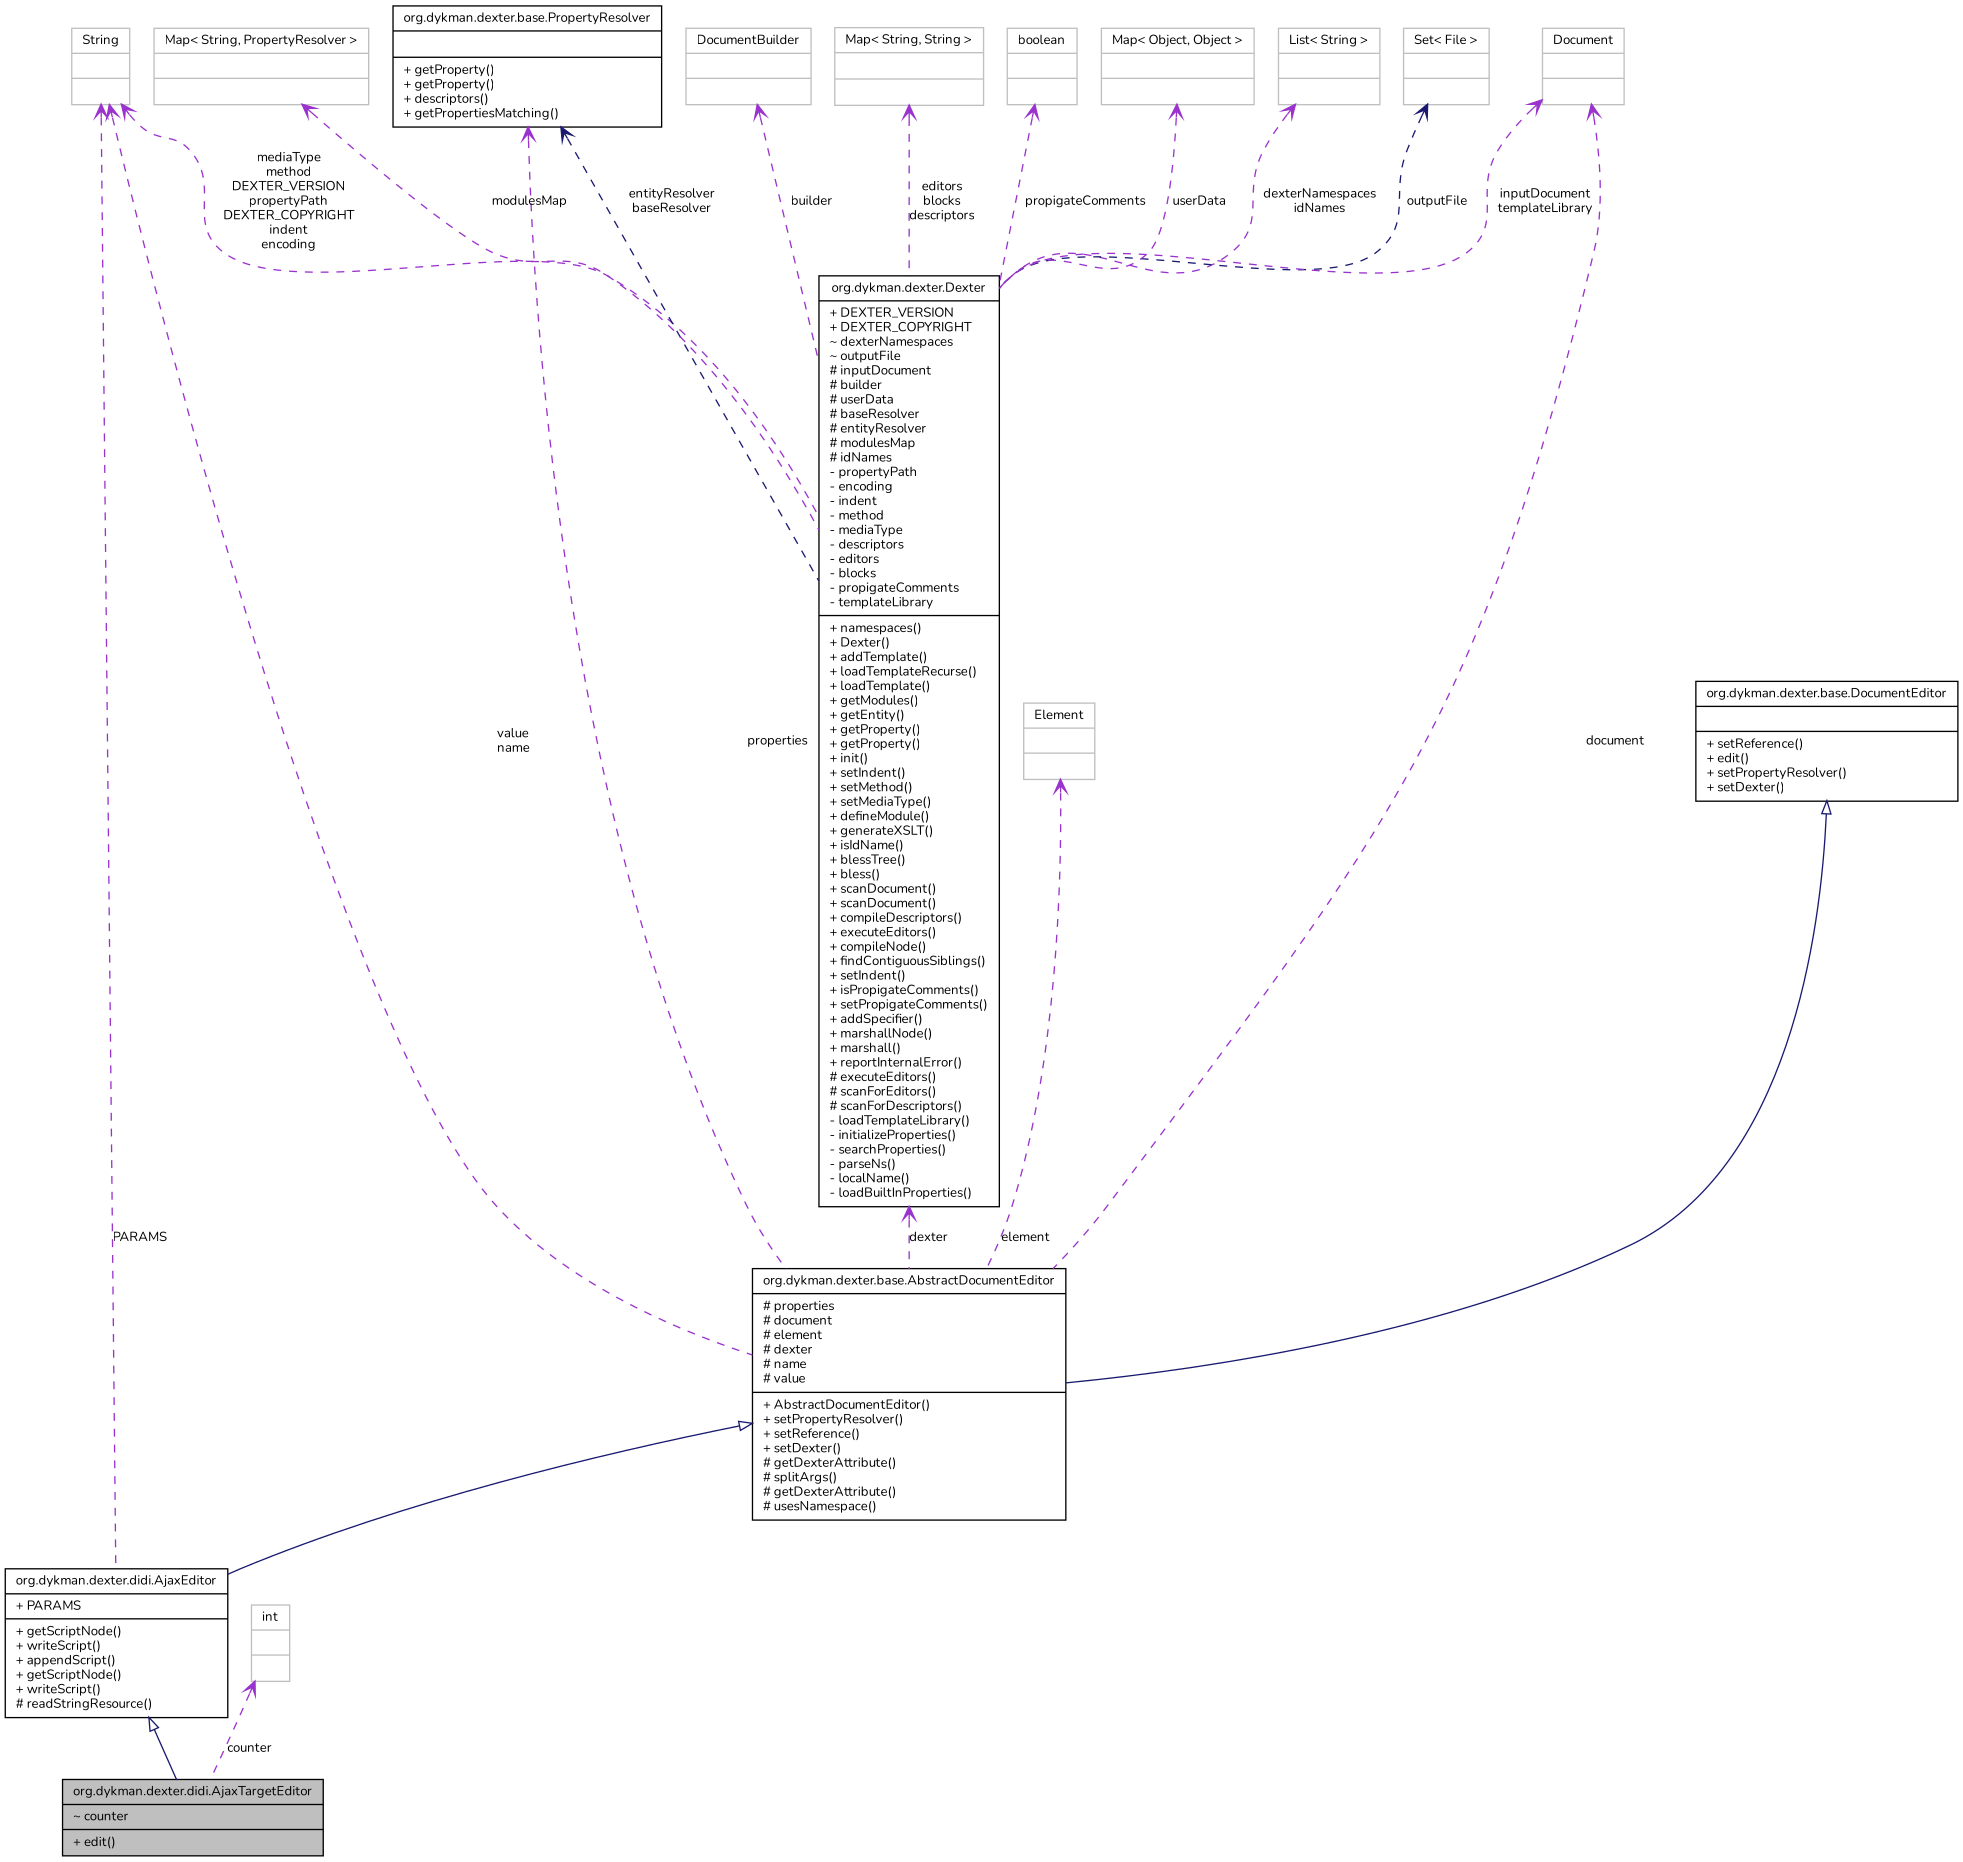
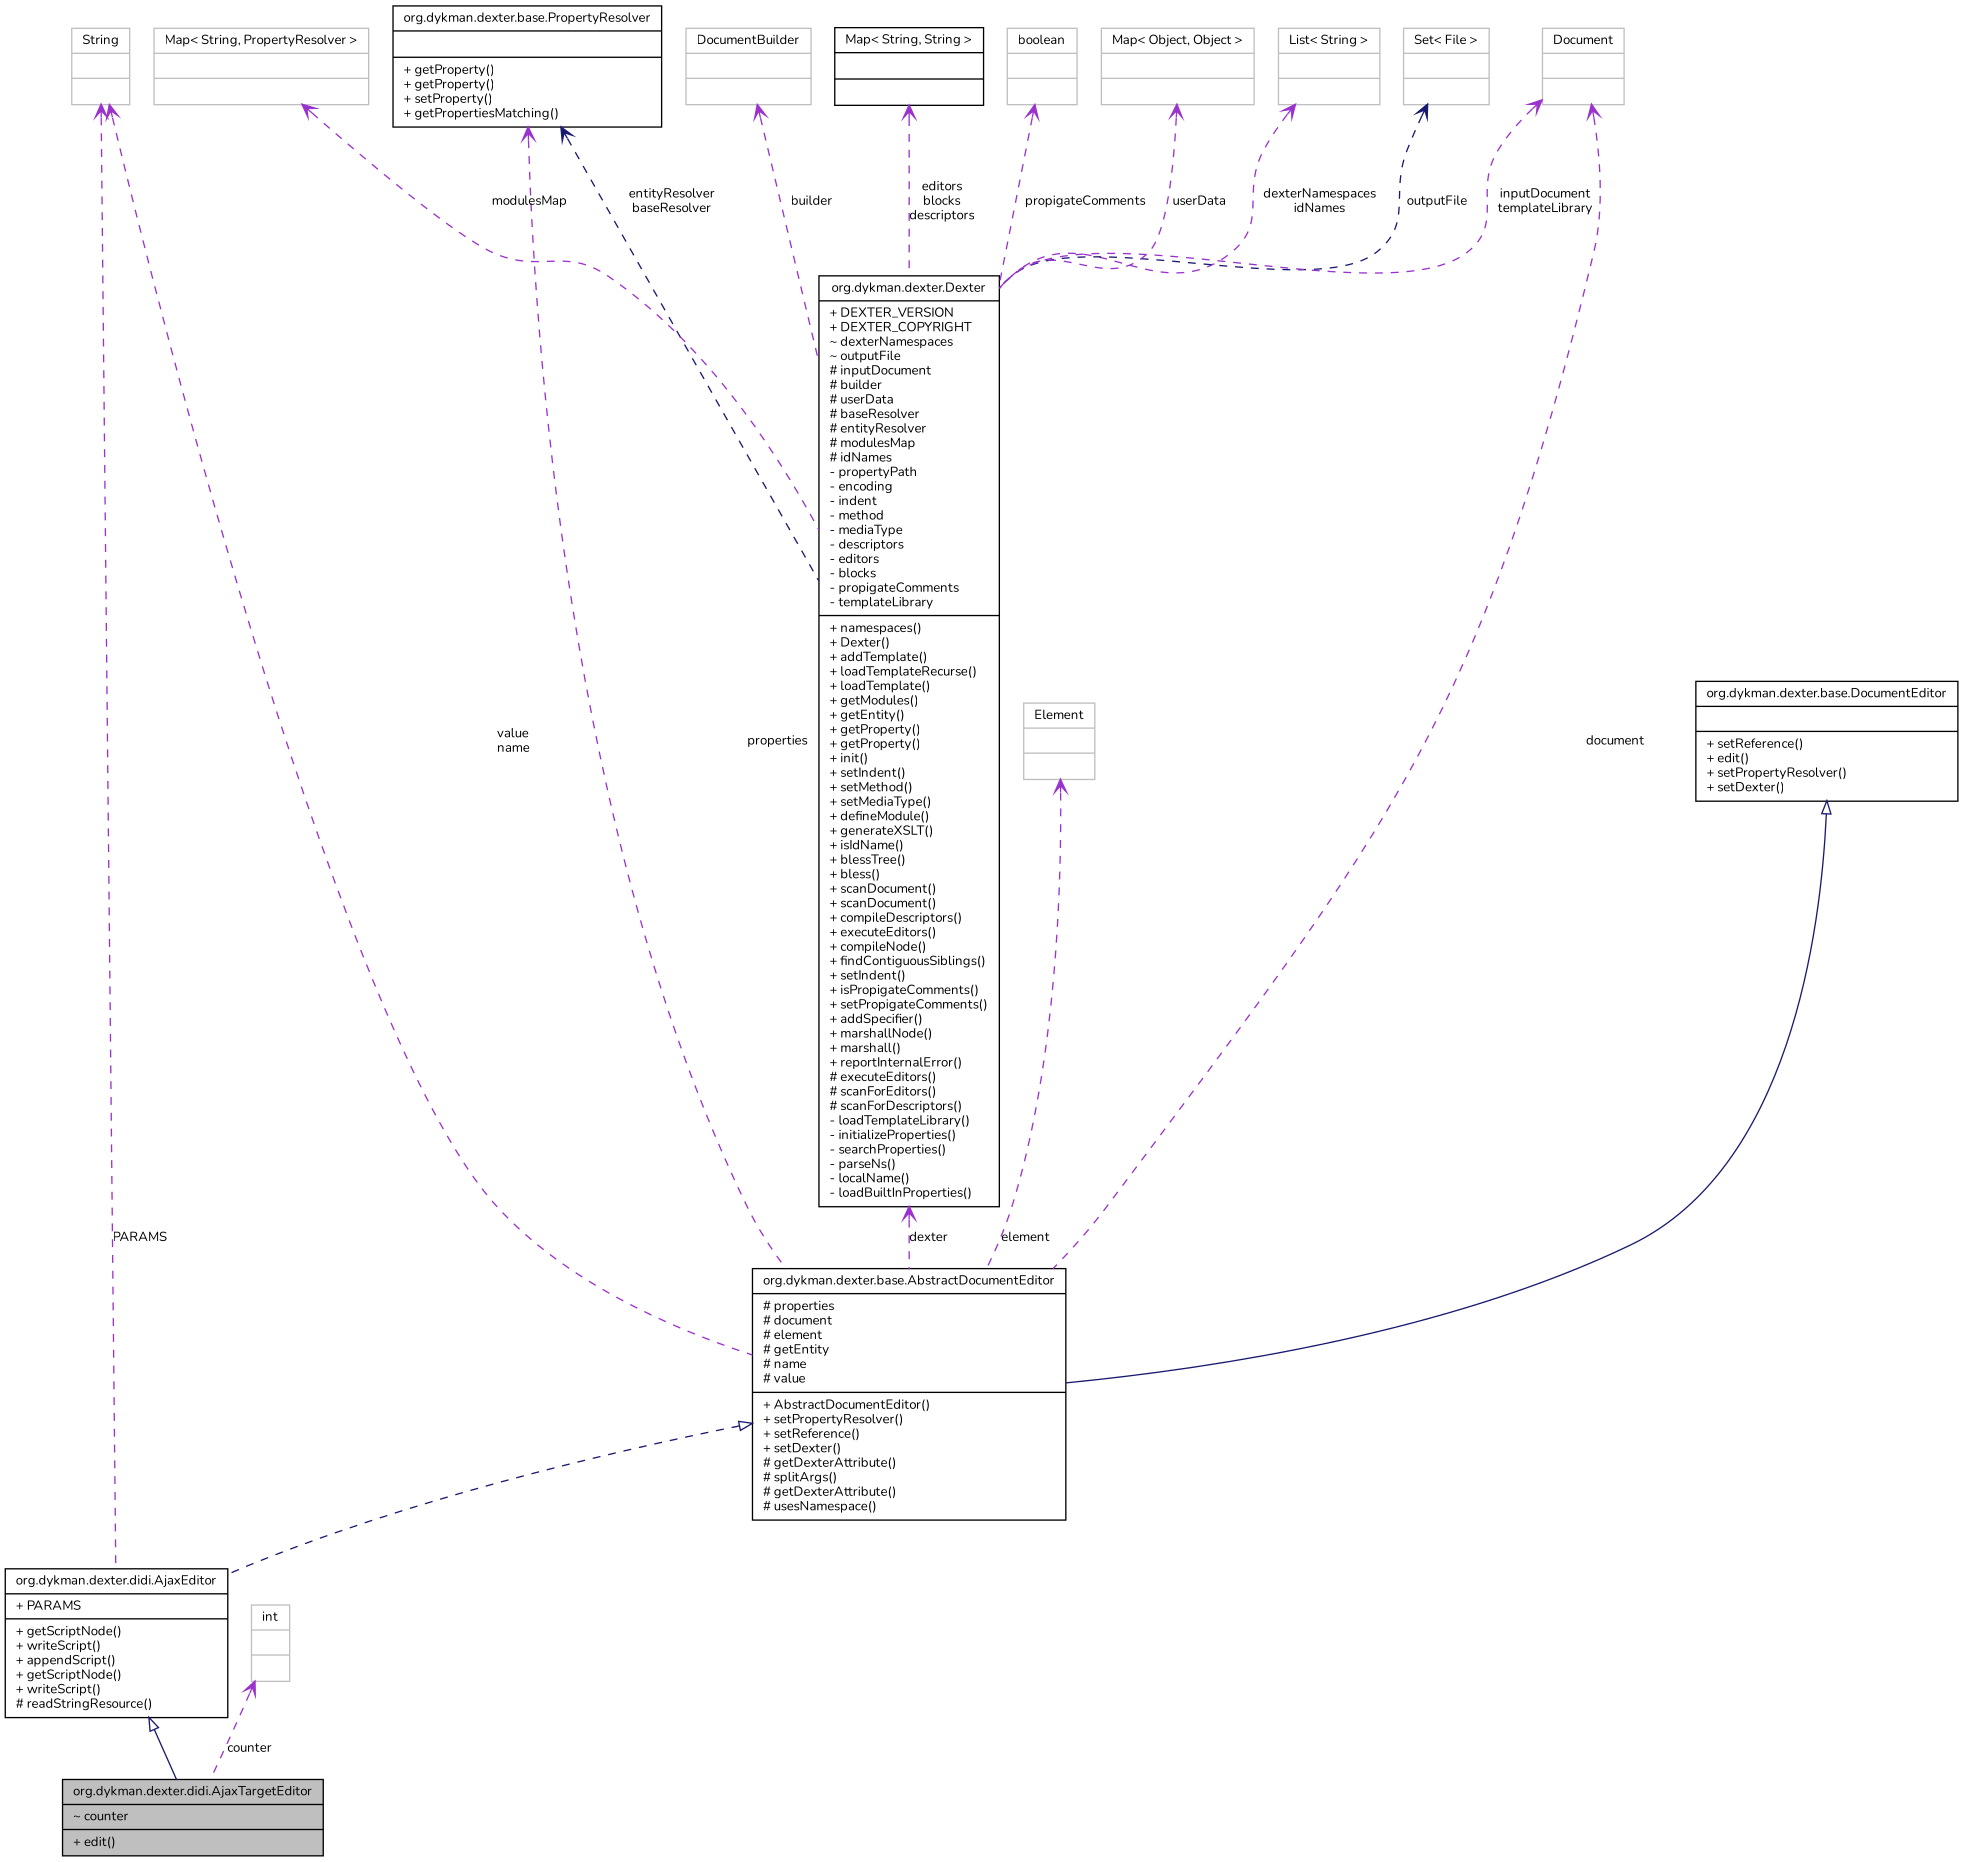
node "Map< String, String >": color grey75 -> black
node "org.dykman.dexter.base.PropertyResolver": text "+ descriptors()" -> "+ setProperty()"
edge "org.dykman.dexter.Dexter" -> "String": removed, label "mediaType method DEXTER_VERSION propertyPath DEXTER_COPYRIGHT indent encoding"
node "org.dykman.dexter.base.AbstractDocumentEditor": text "# dexter" -> "# getEntity"
edge "org.dykman.dexter.didi.AjaxEditor" -> "org.dykman.dexter.base.AbstractDocumentEditor": style solid -> dashed
